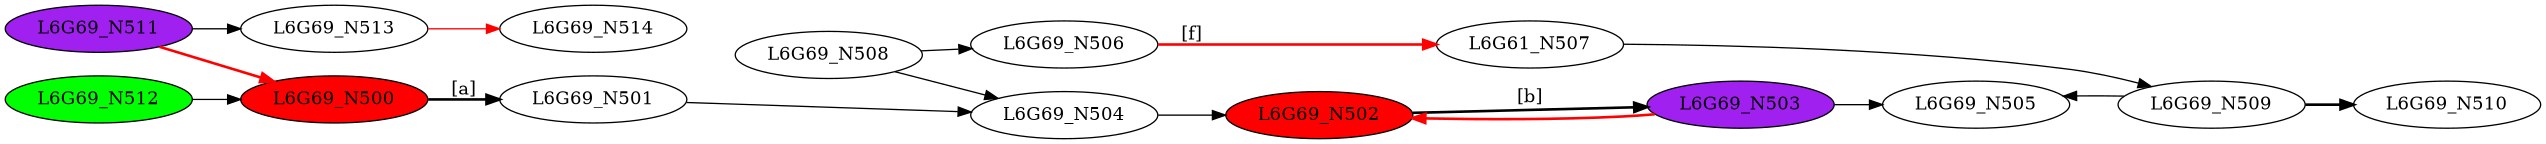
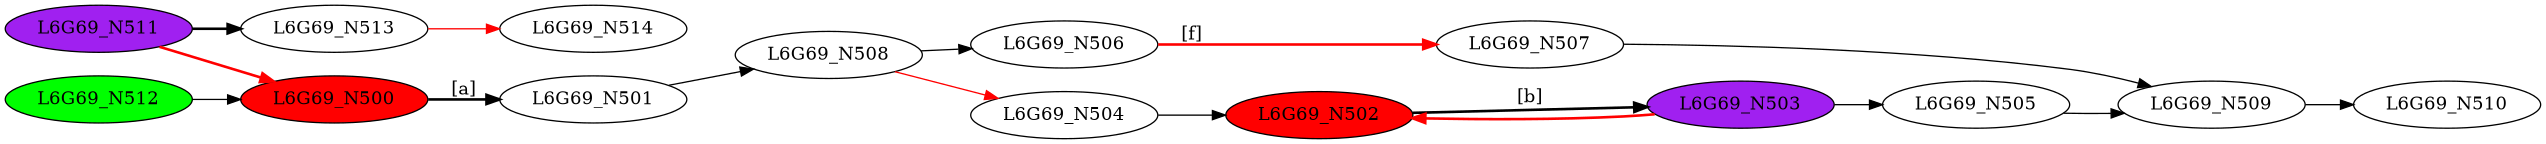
edge "L6G69_N511" -> "L6G69_N513": style solid -> bold
node "L6G61_N507": label "L6G61_N507" -> "L6G69_N507"
edge "L6G69_N508" -> "L6G69_N504": color black -> red
edge "L6G69_N509" -> "L6G69_N505": reversed
edge "L6G69_N509" -> "L6G69_N510": style bold -> solid
edge "L6G69_N501" -> "L6G69_N504": now "L6G69_N501" -> "L6G69_N508"
